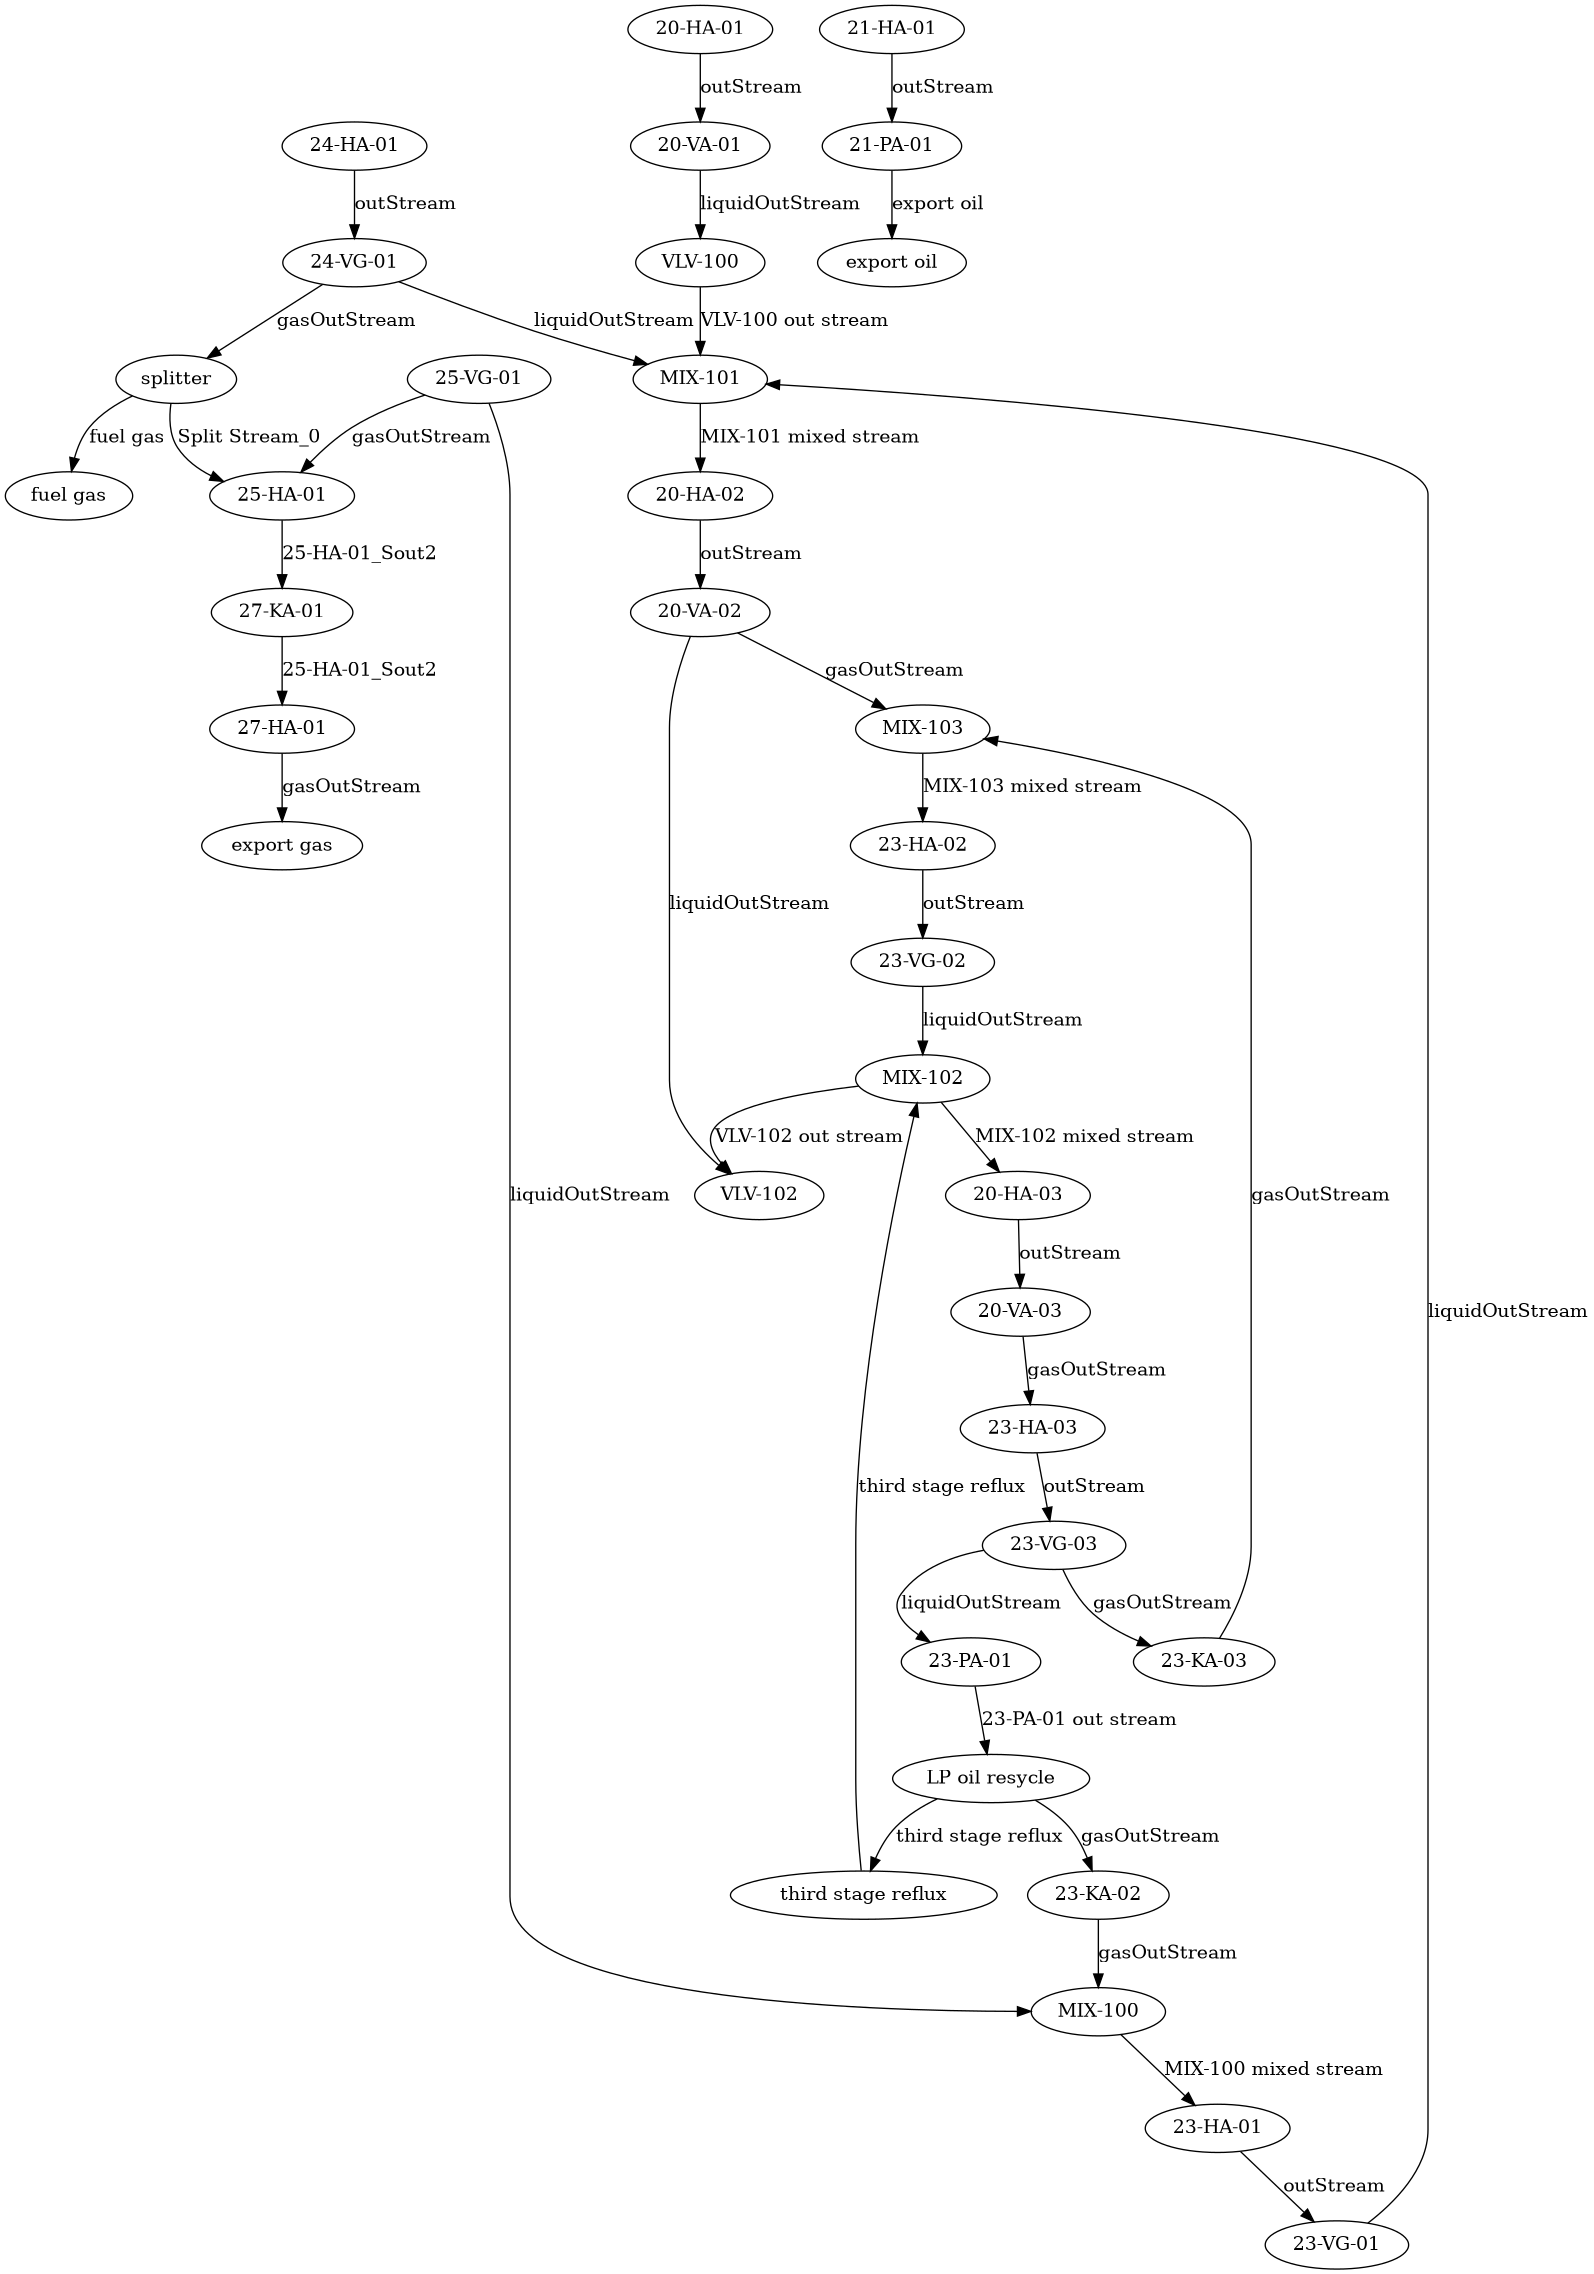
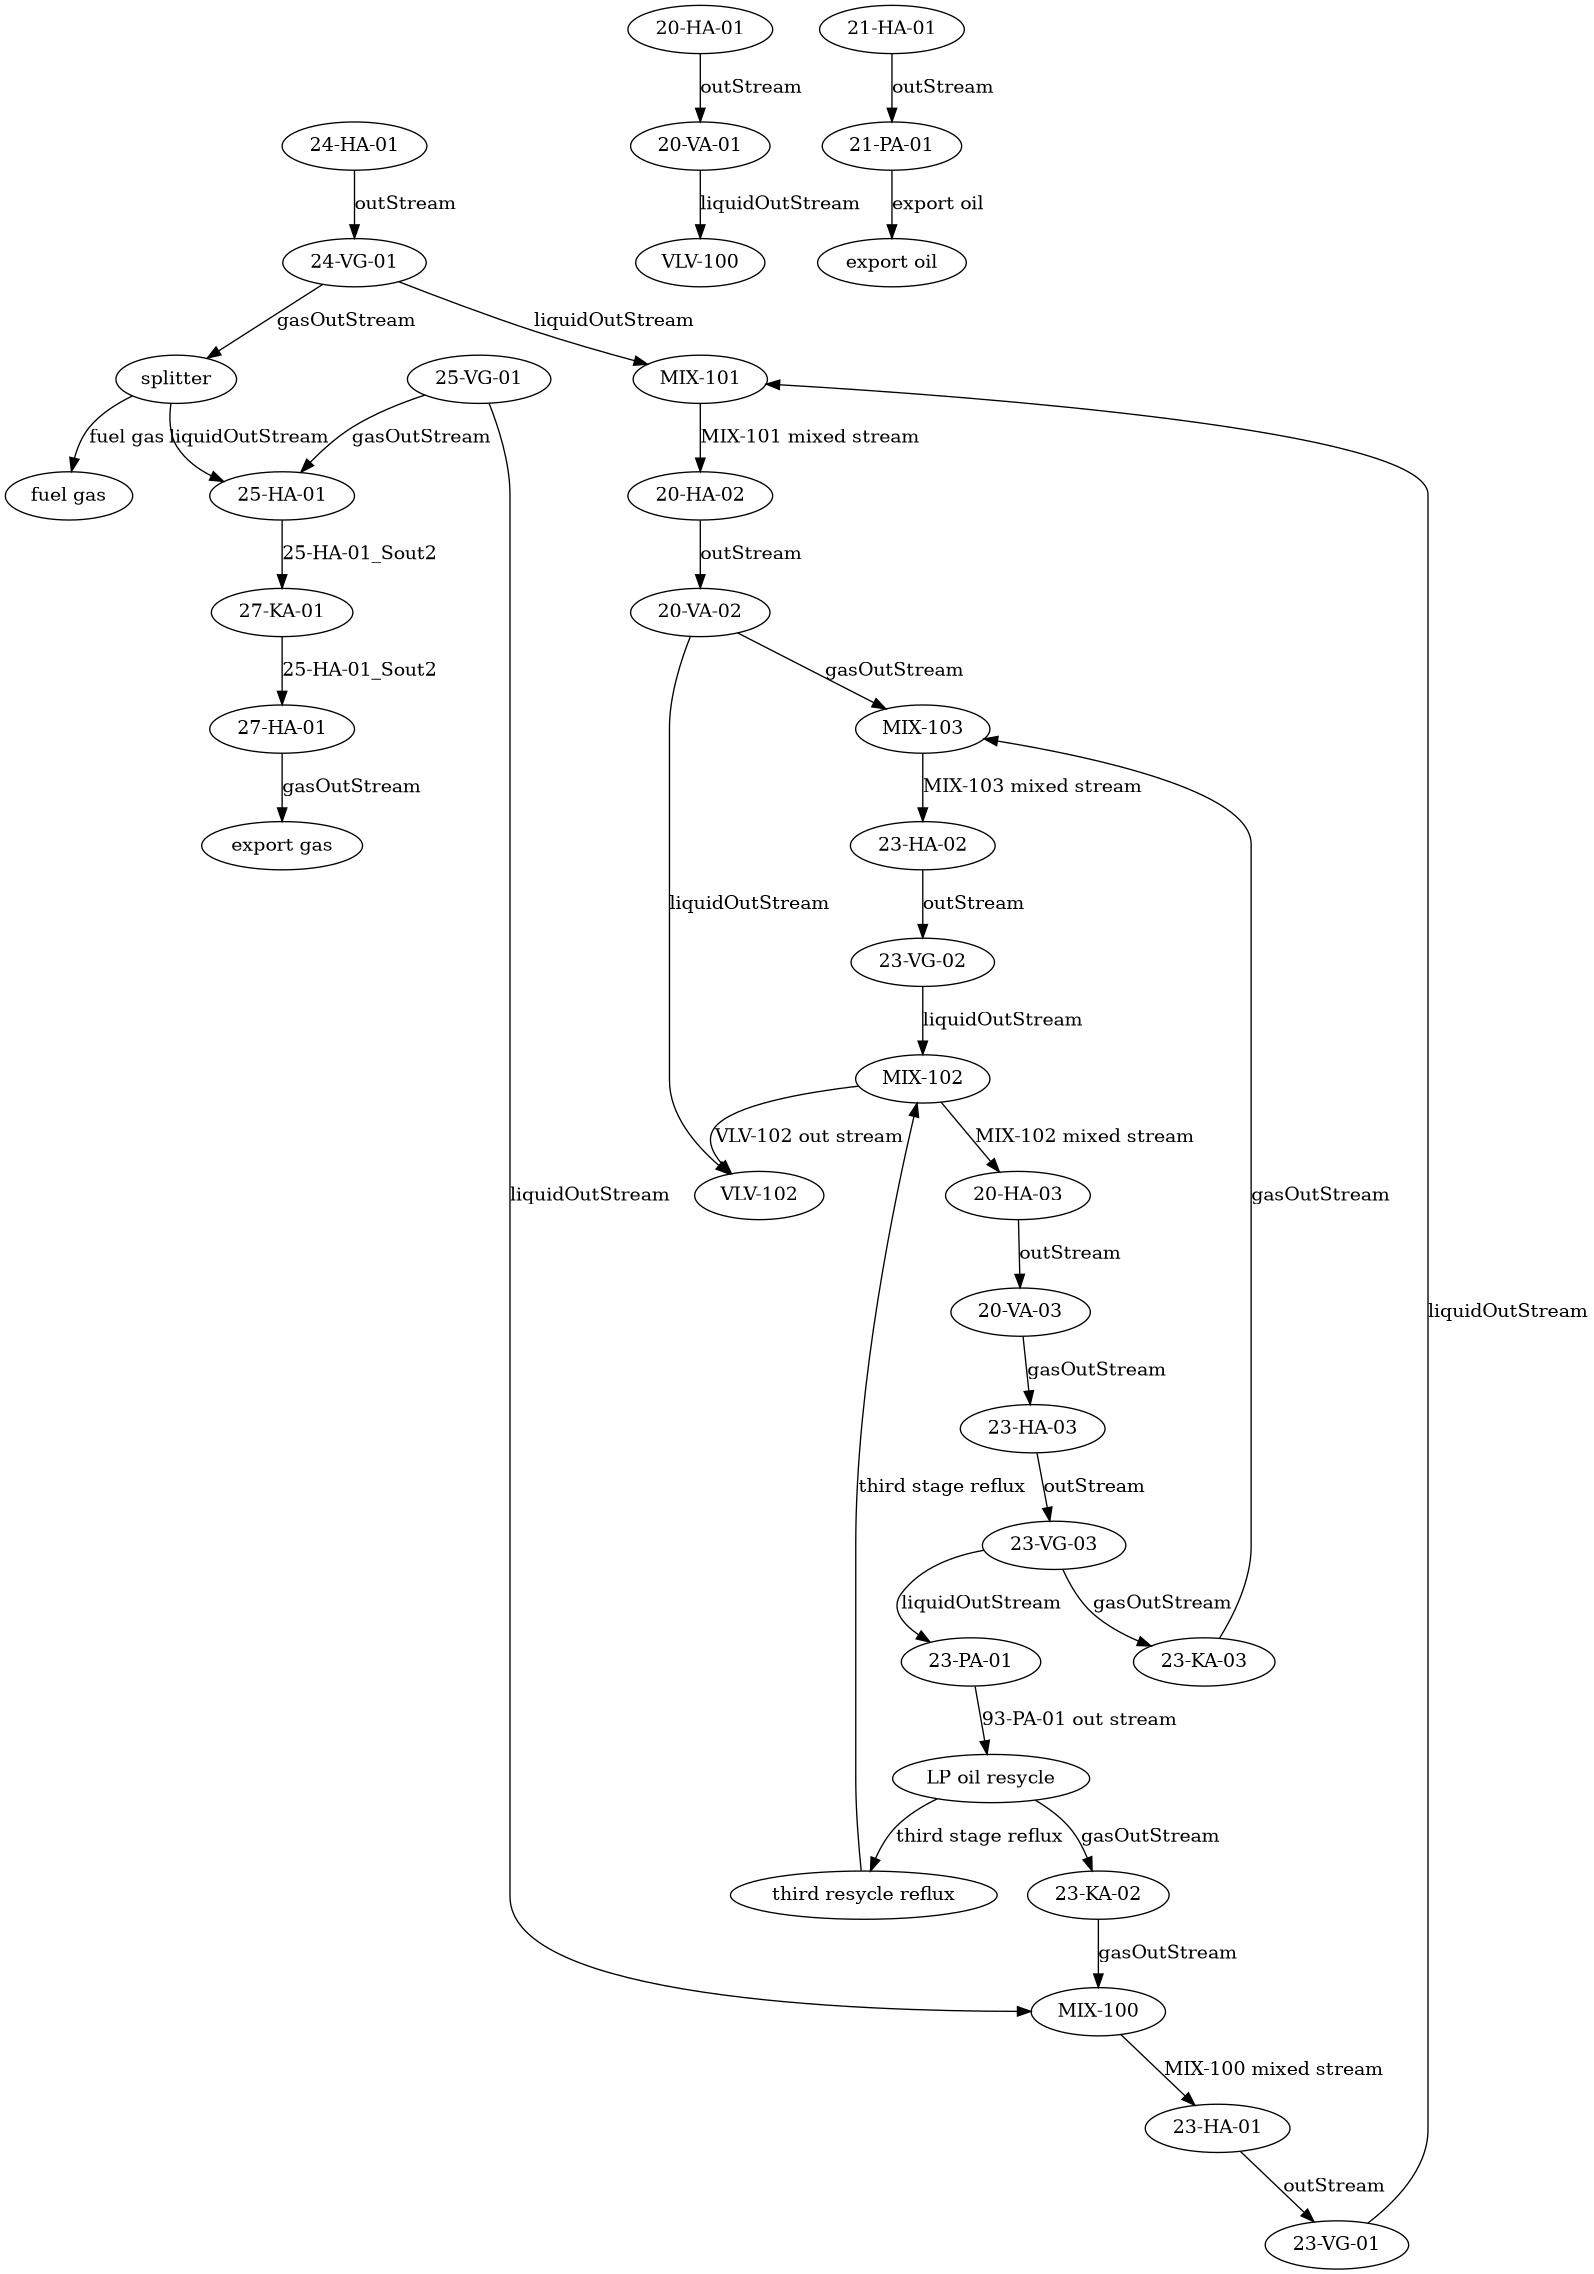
edge "VLV-100" -> "MIX-101": removed, label "VLV-100 out stream"
edge "splitter" -> "25-HA-01": label "Split Stream_0" -> "liquidOutStream"
edge "23-PA-01" -> "LP oil resycle": label "23-PA-01 out stream" -> "93-PA-01 out stream"
node "third stage reflux": label "third stage reflux" -> "third resycle reflux"
